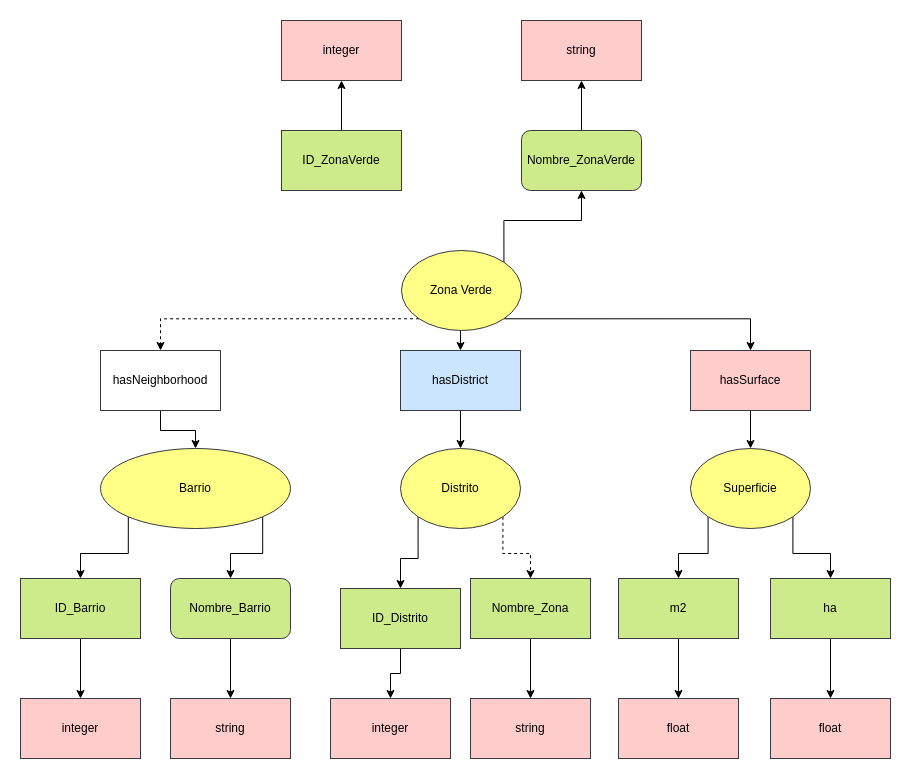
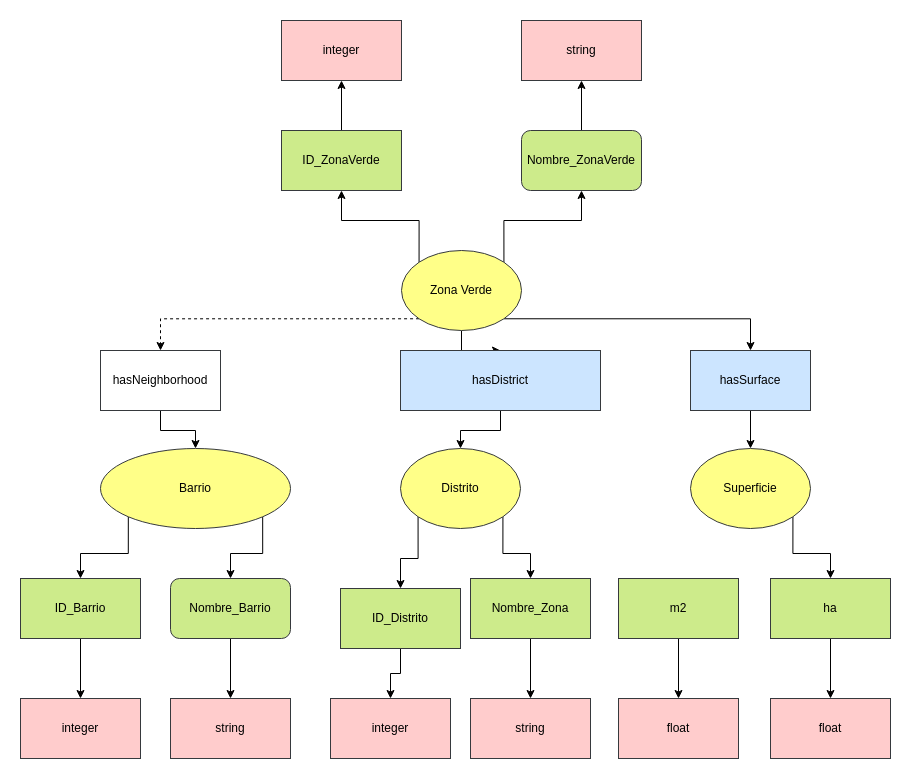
edge "Zona Verde" -> "ID_ZonaVerde": added
node "hasDistrict": size 120x60 -> 200x60
node "hasSurface": fillcolor #ffcccc -> #cce5ff
edge "Distrito" -> "Nombre_Zona": style dashed -> solid
edge "Superficie" -> "m2": removed
